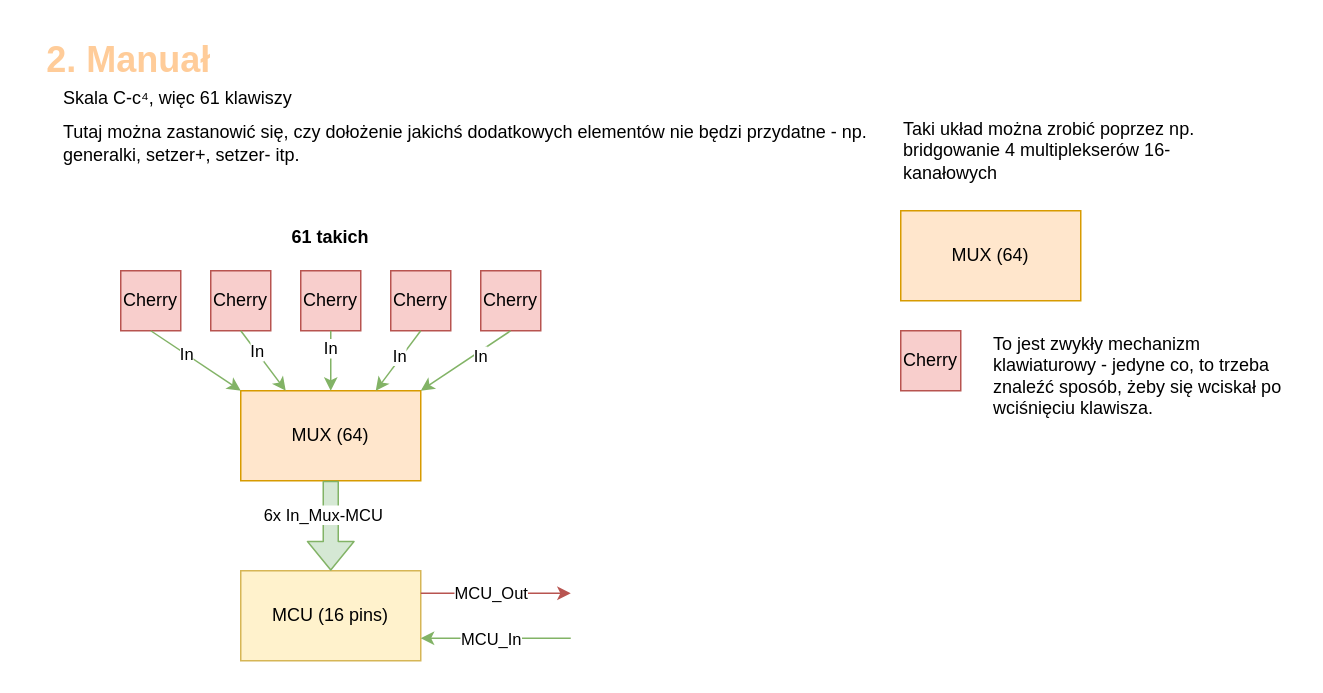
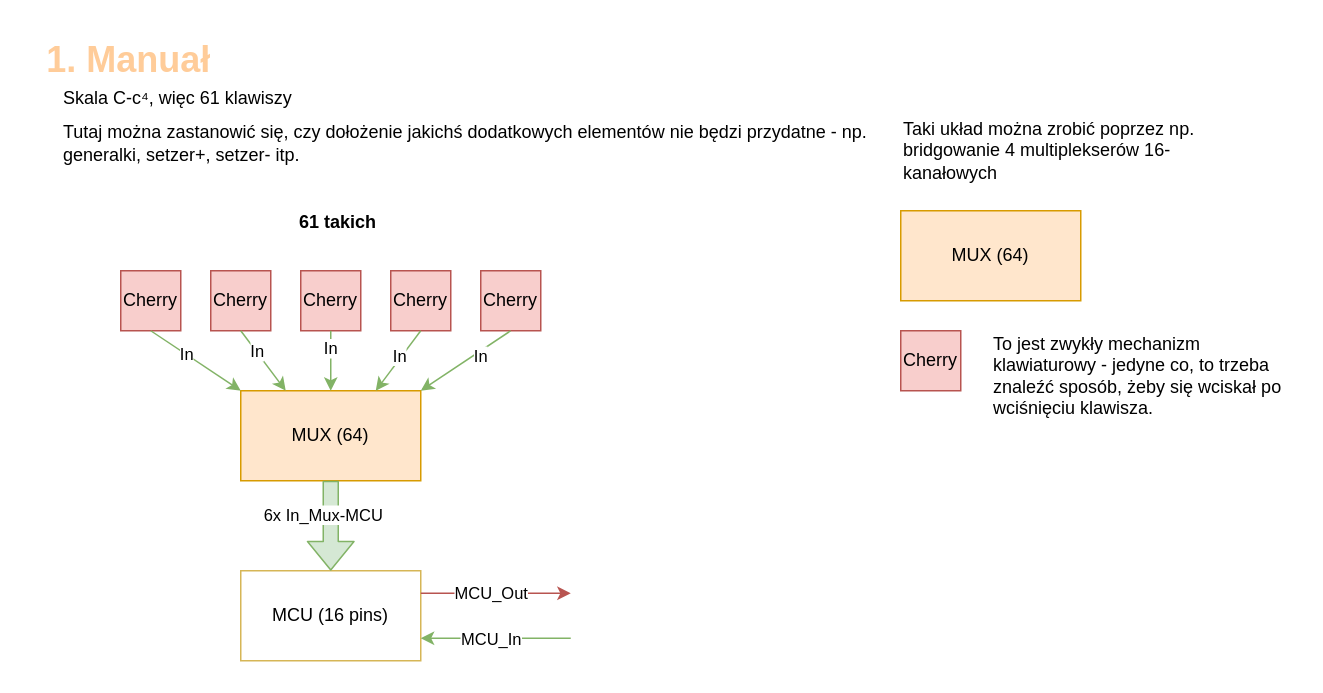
node "2. Manuał": label "2. Manuał" -> "1. Manuał"
node "61 takich": moved (331, 237) -> (338, 222)
node "MCU (16 pins)": fillcolor #fff2cc -> #ffffff
